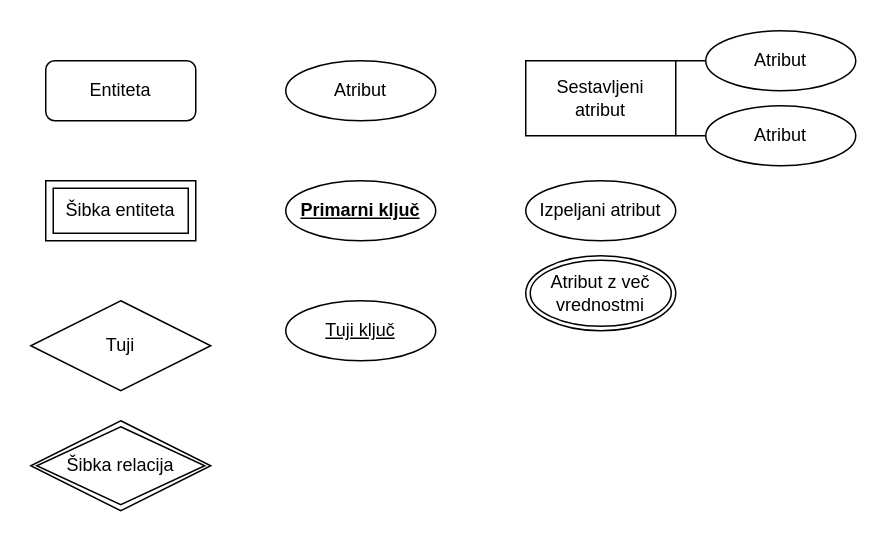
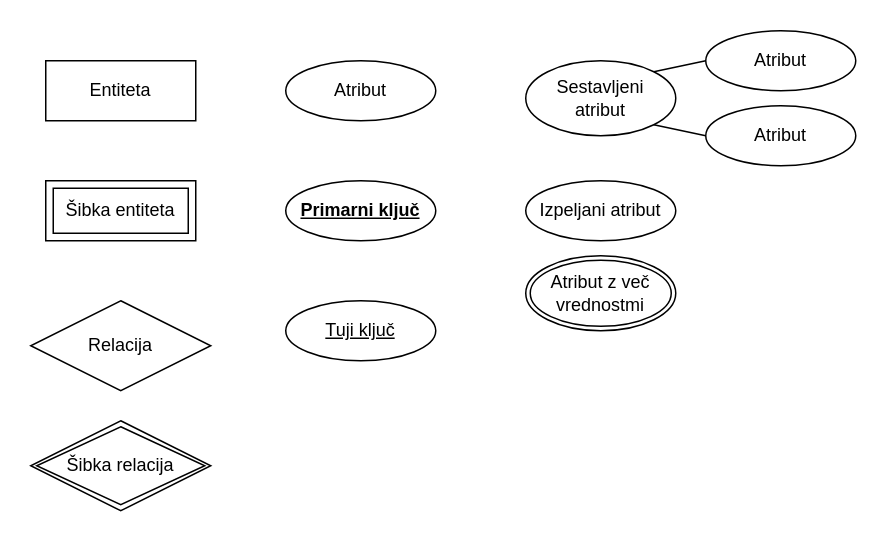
node "Entiteta": shape rounded rectangle -> rectangle
node "Sestavljeni atribut": shape rectangle -> ellipse
node "Tuji": label "Tuji" -> "Relacija"
